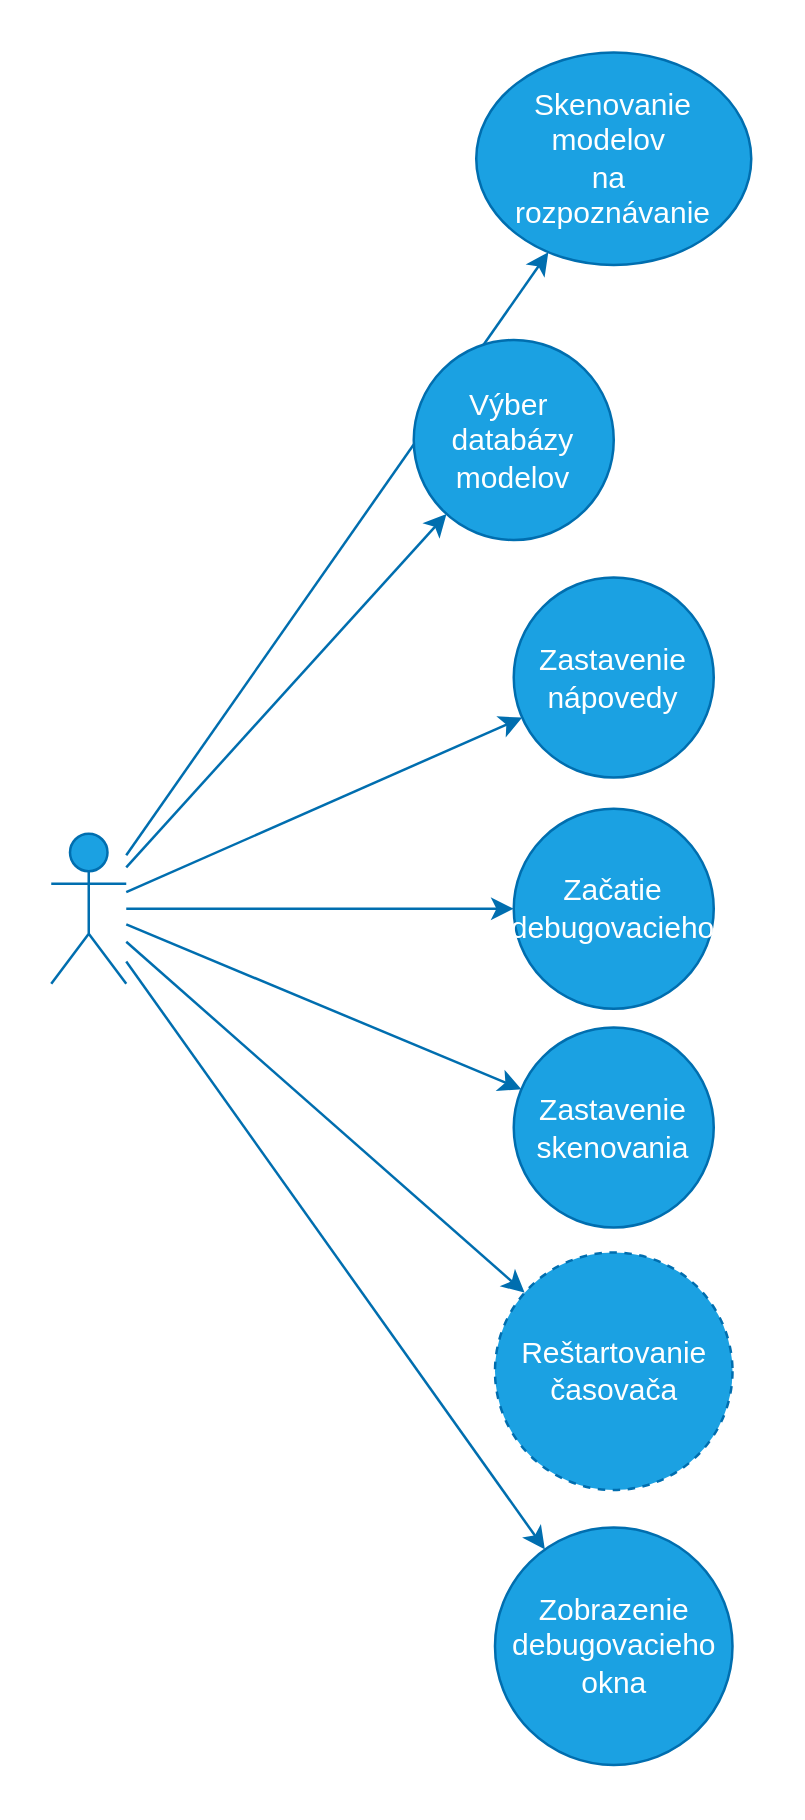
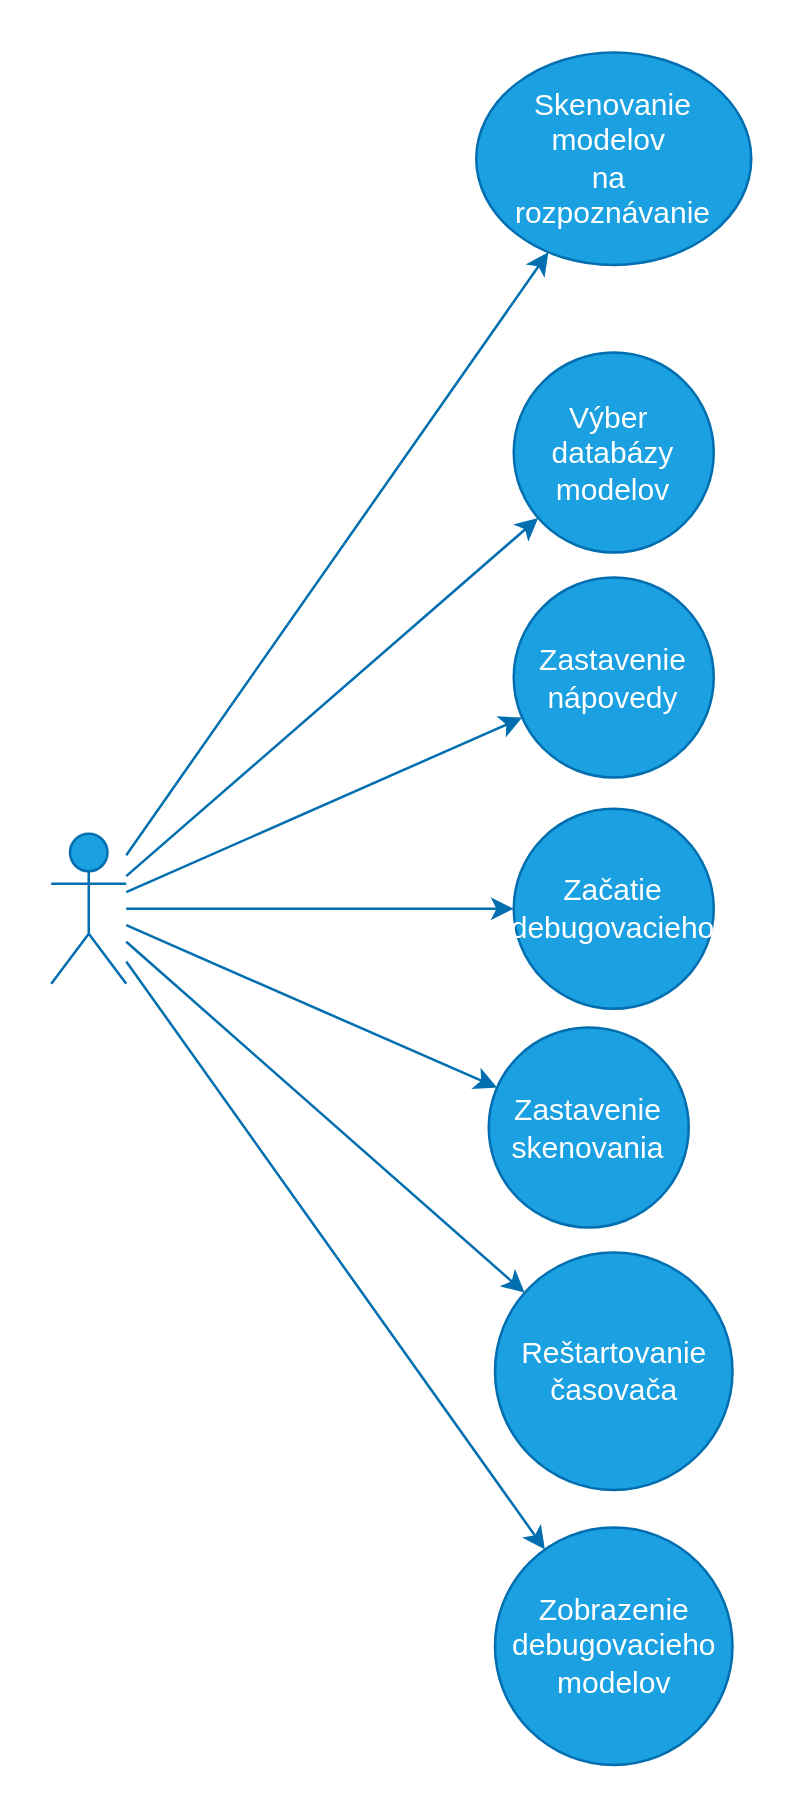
node "Výber databázy modelov": moved (514, 440) -> (614, 453)
node "Užívateľ": label "Užívateľ" -> "Učasovača"
node "Zastavenie skenovania": moved (614, 1128) -> (589, 1128)
node "Reštartovanie časovača": style dashed -> solid
node "Zobrazenie debugovacieho okna": label "Zobrazenie debugovacieho okna" -> "Zobrazenie debugovacieho modelov"
